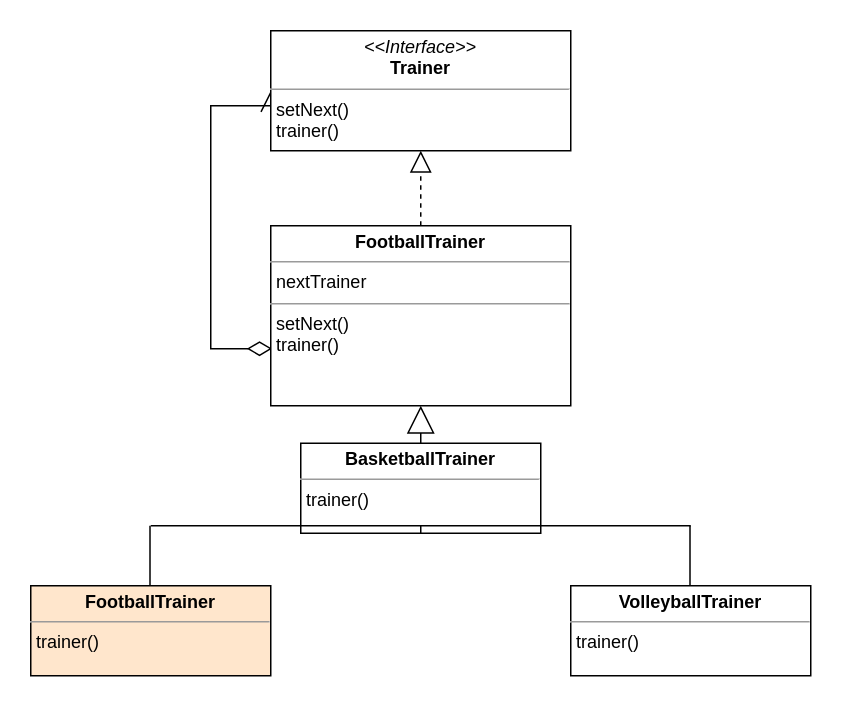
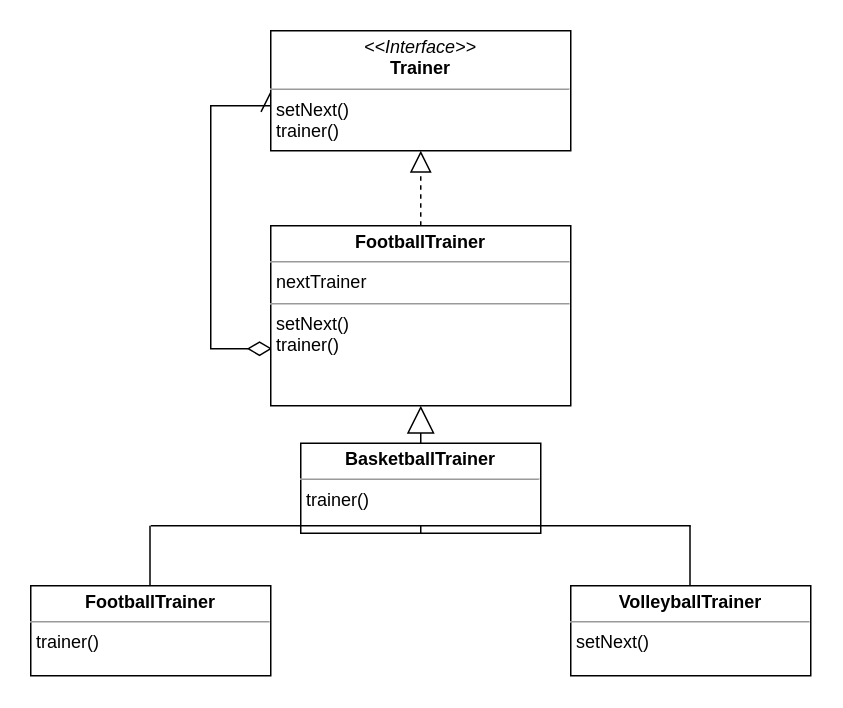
node "VolleyballTrainer trainer()": label "VolleyballTrainer trainer()" -> "VolleyballTrainer setNext()"
node "FootballTrainer trainer()": fillcolor #ffe6cc -> #ffffff
